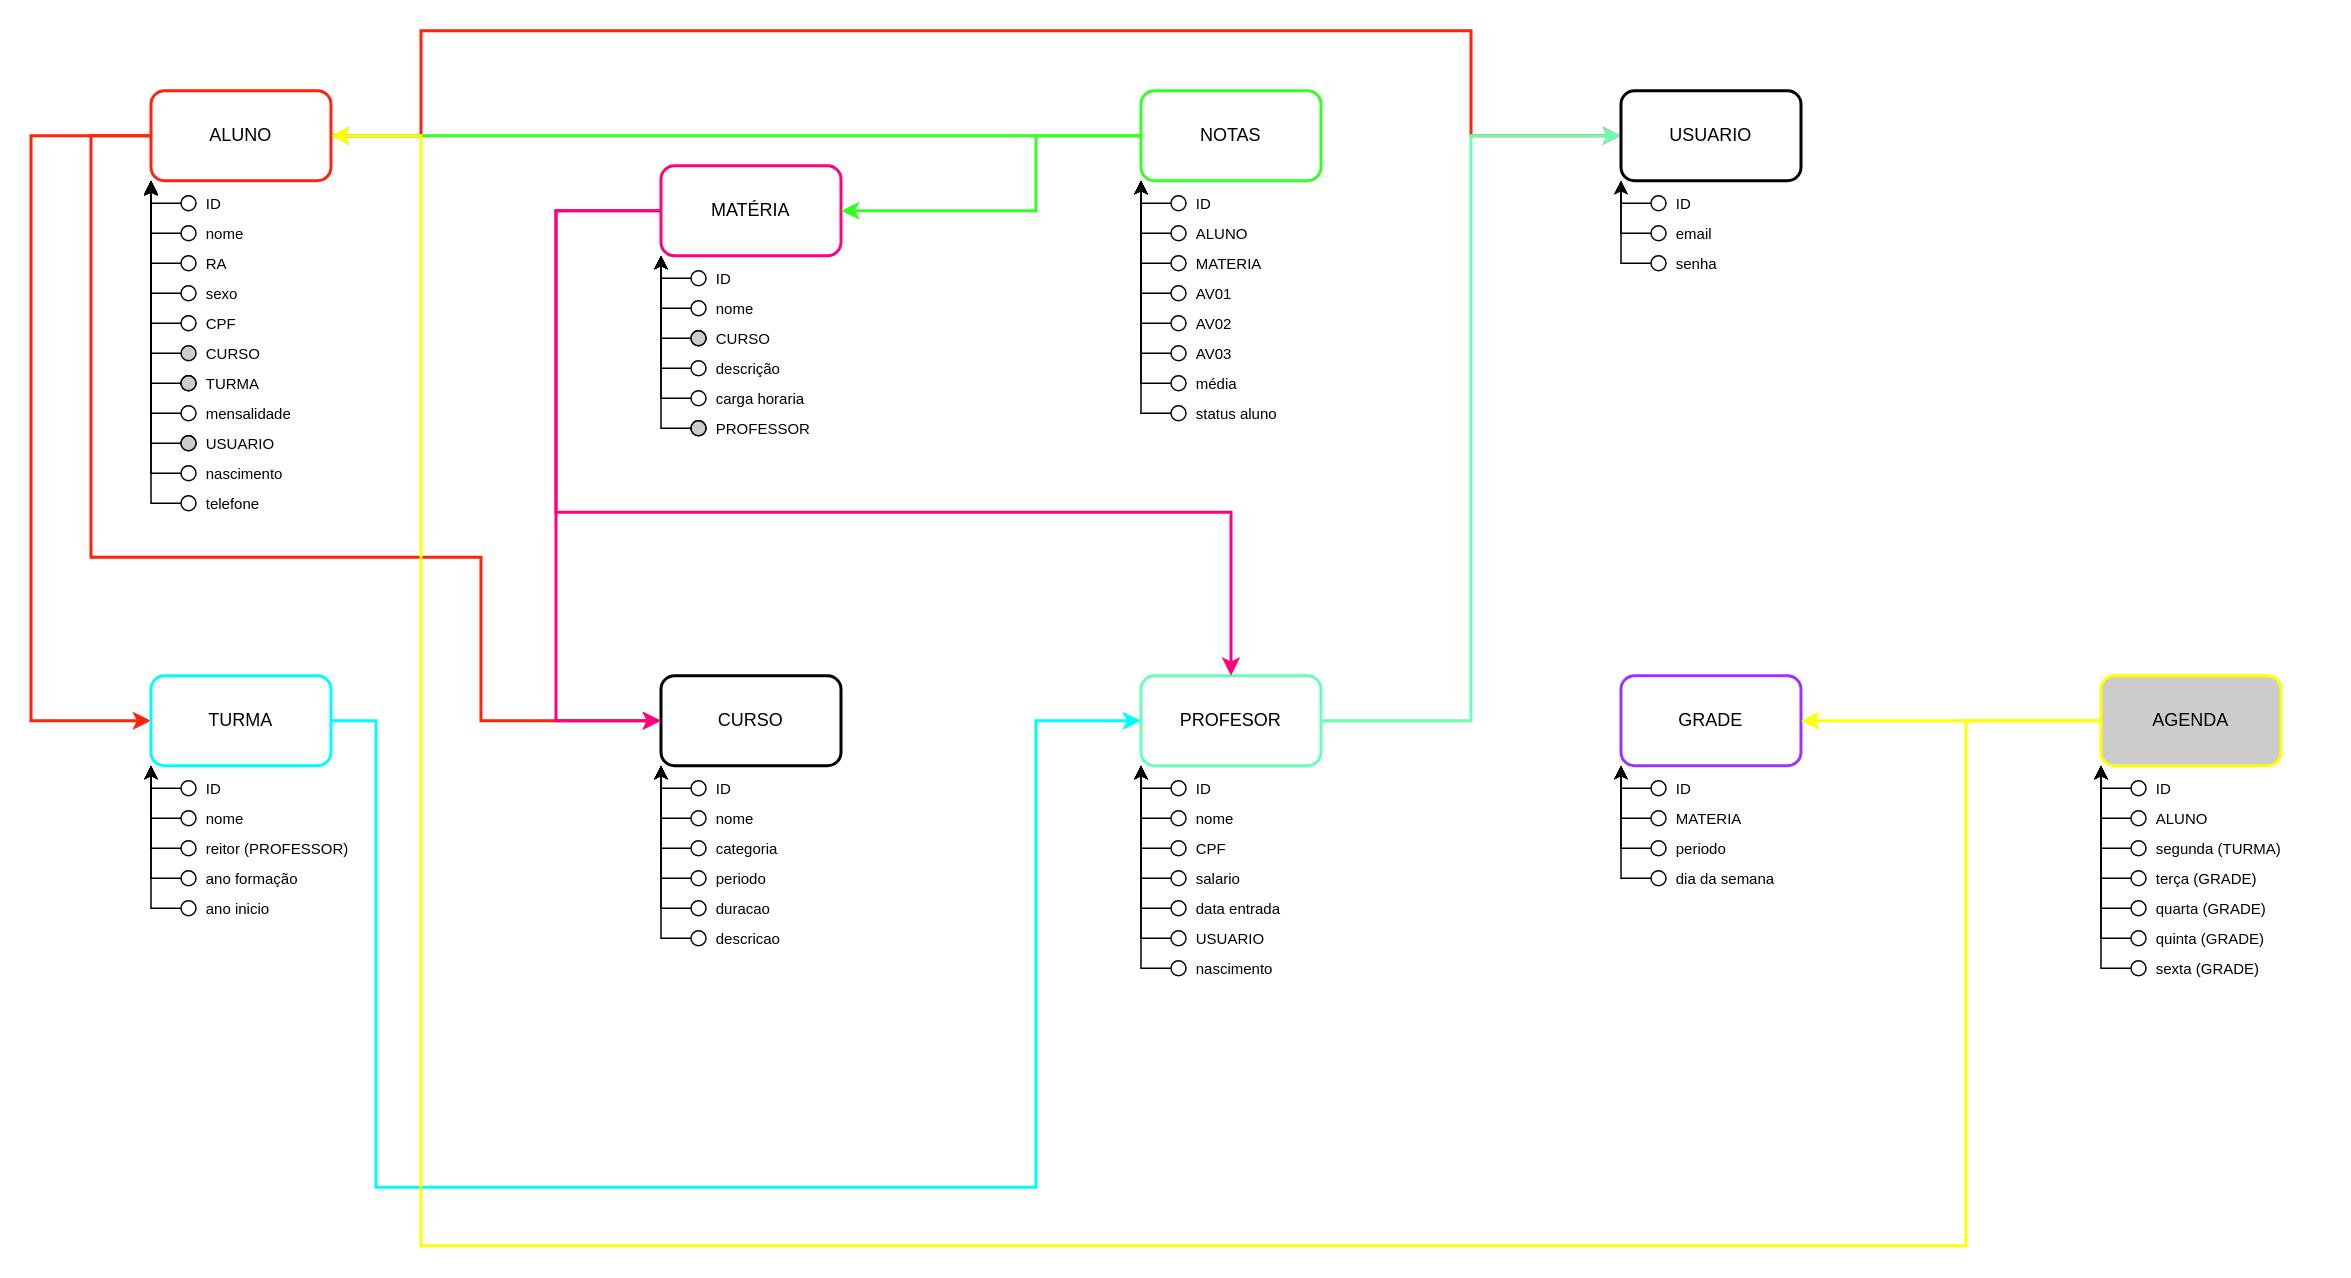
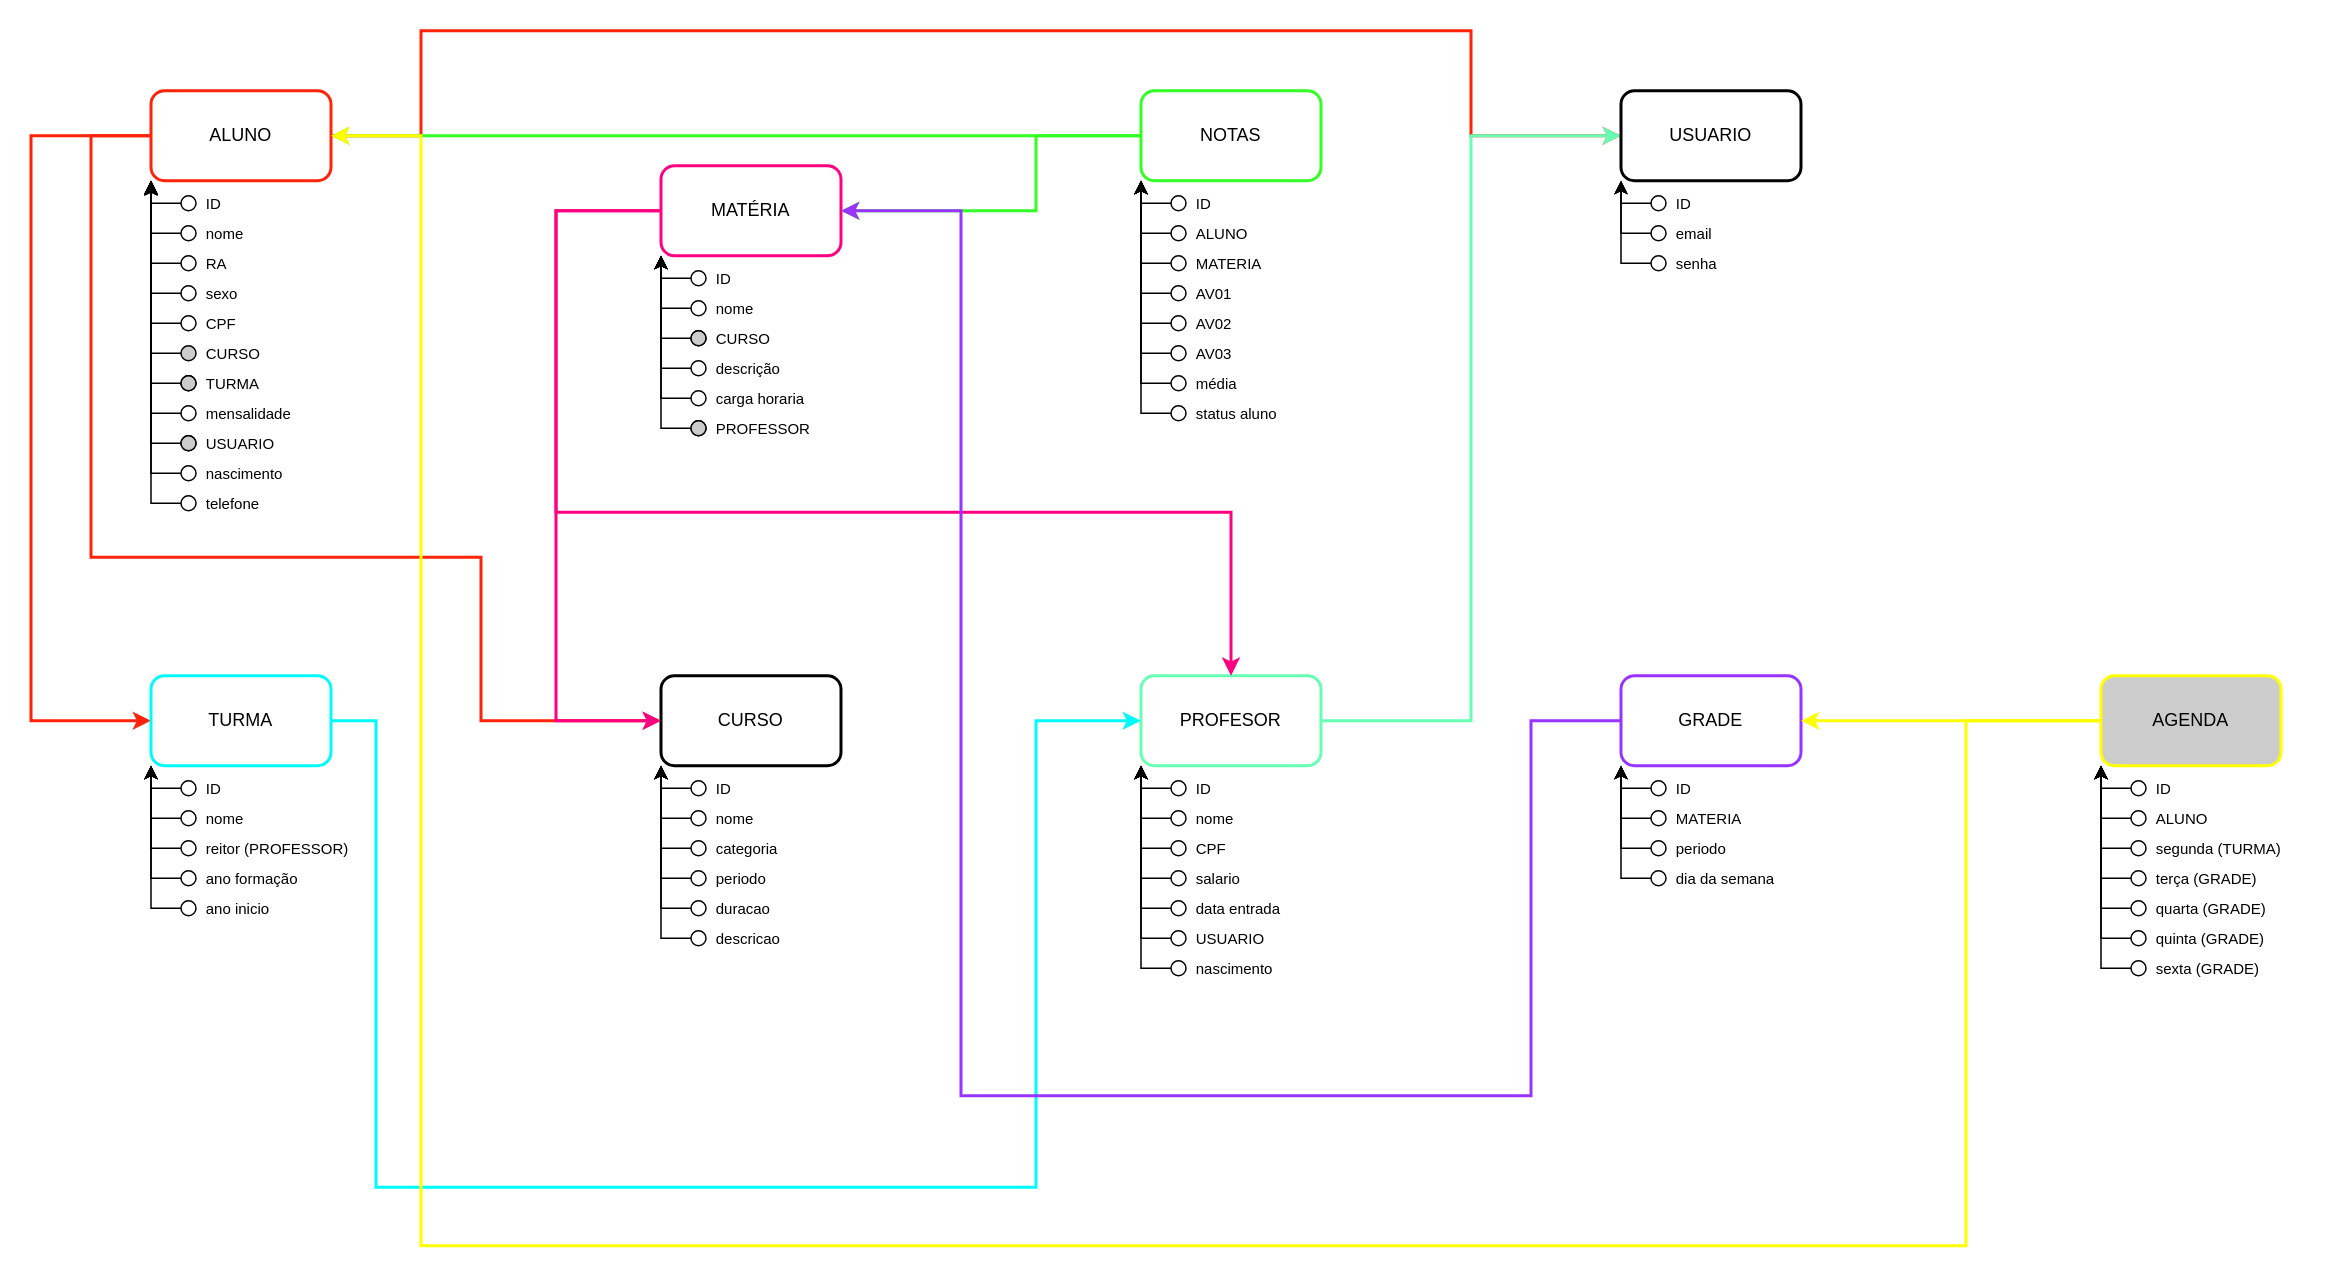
edge "GRADE" -> "MATÉRIA": added
